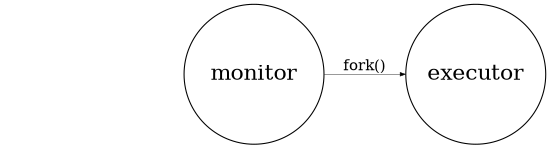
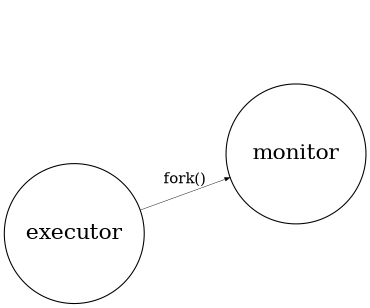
edge "monitor" -> "executor": reversed
